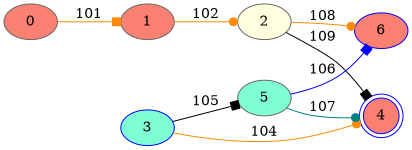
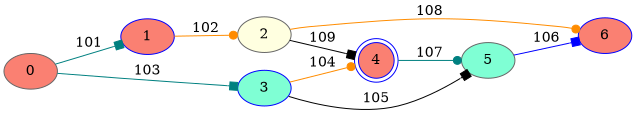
edge "0" -> "1": color darkorange -> teal
node "1": color gray40 -> blue
edge "0" -> "3": added, label "103"
edge "5" -> "4": reversed
